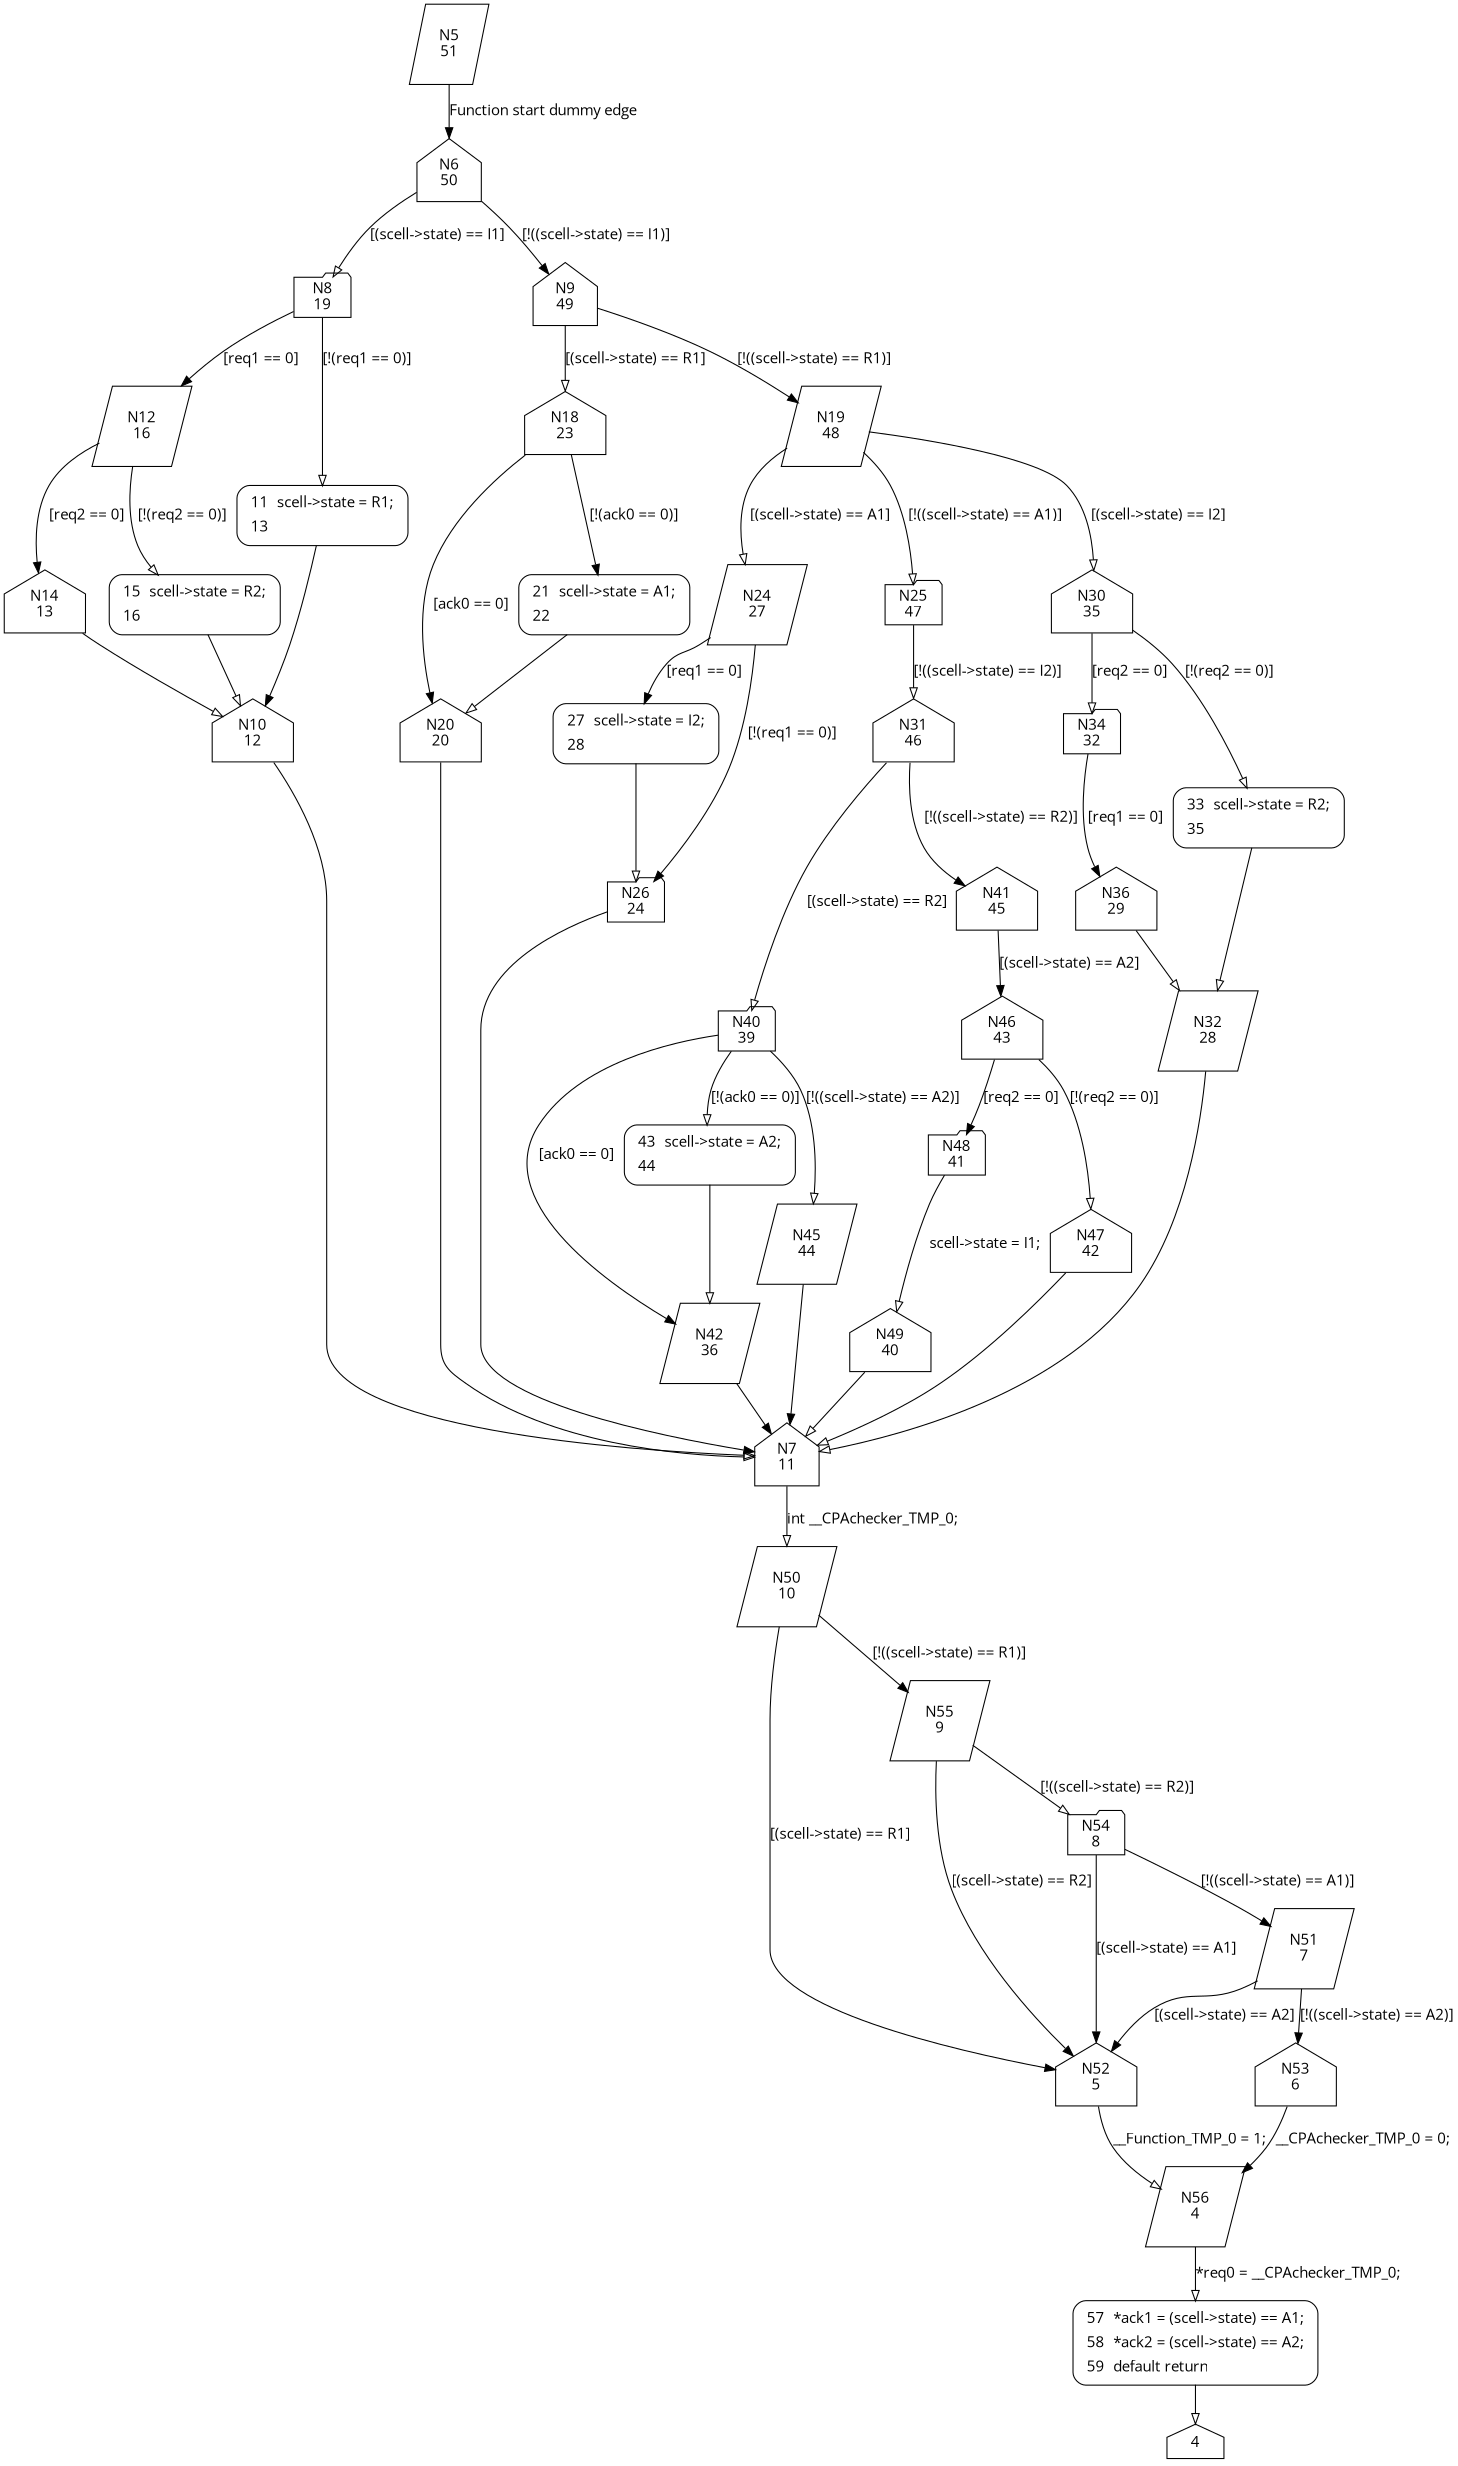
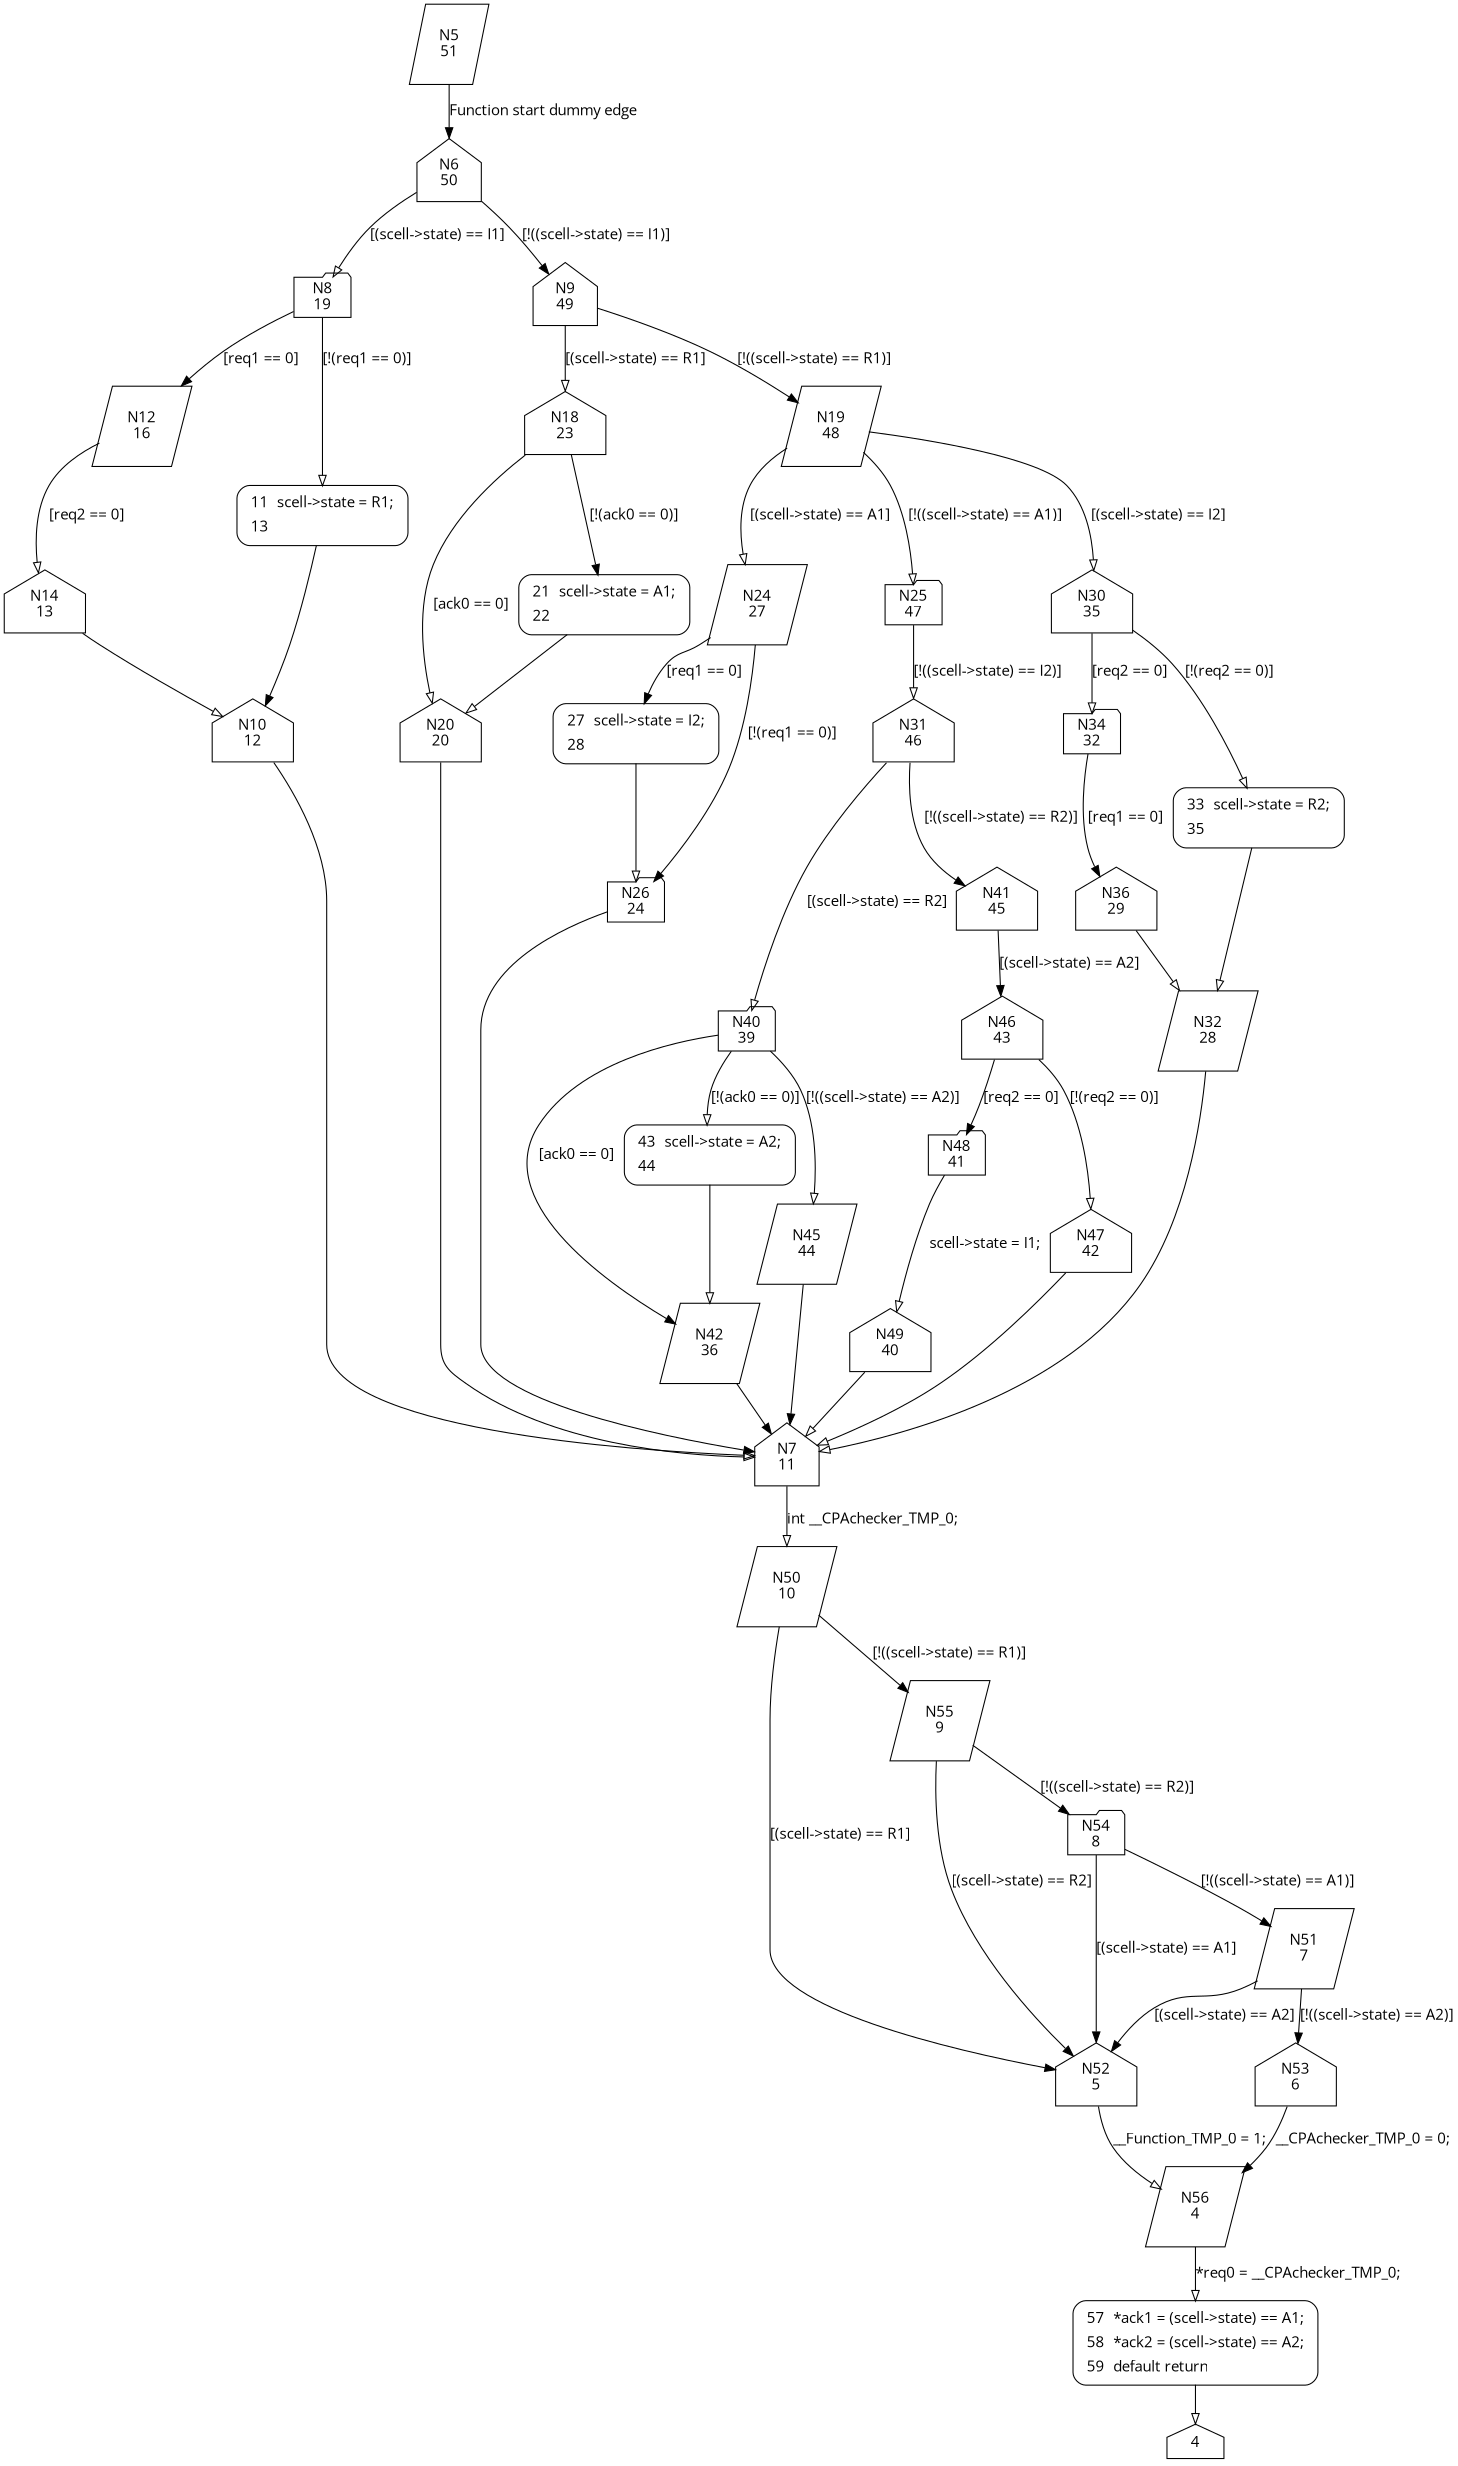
edge "N12 16" -> "N14 13": arrowhead normal -> onormal
edge "N18 23" -> "N20 20": arrowhead normal -> onormal
node "15": removed
edge "N55 9" -> "N54 8": arrowhead onormal -> normal
